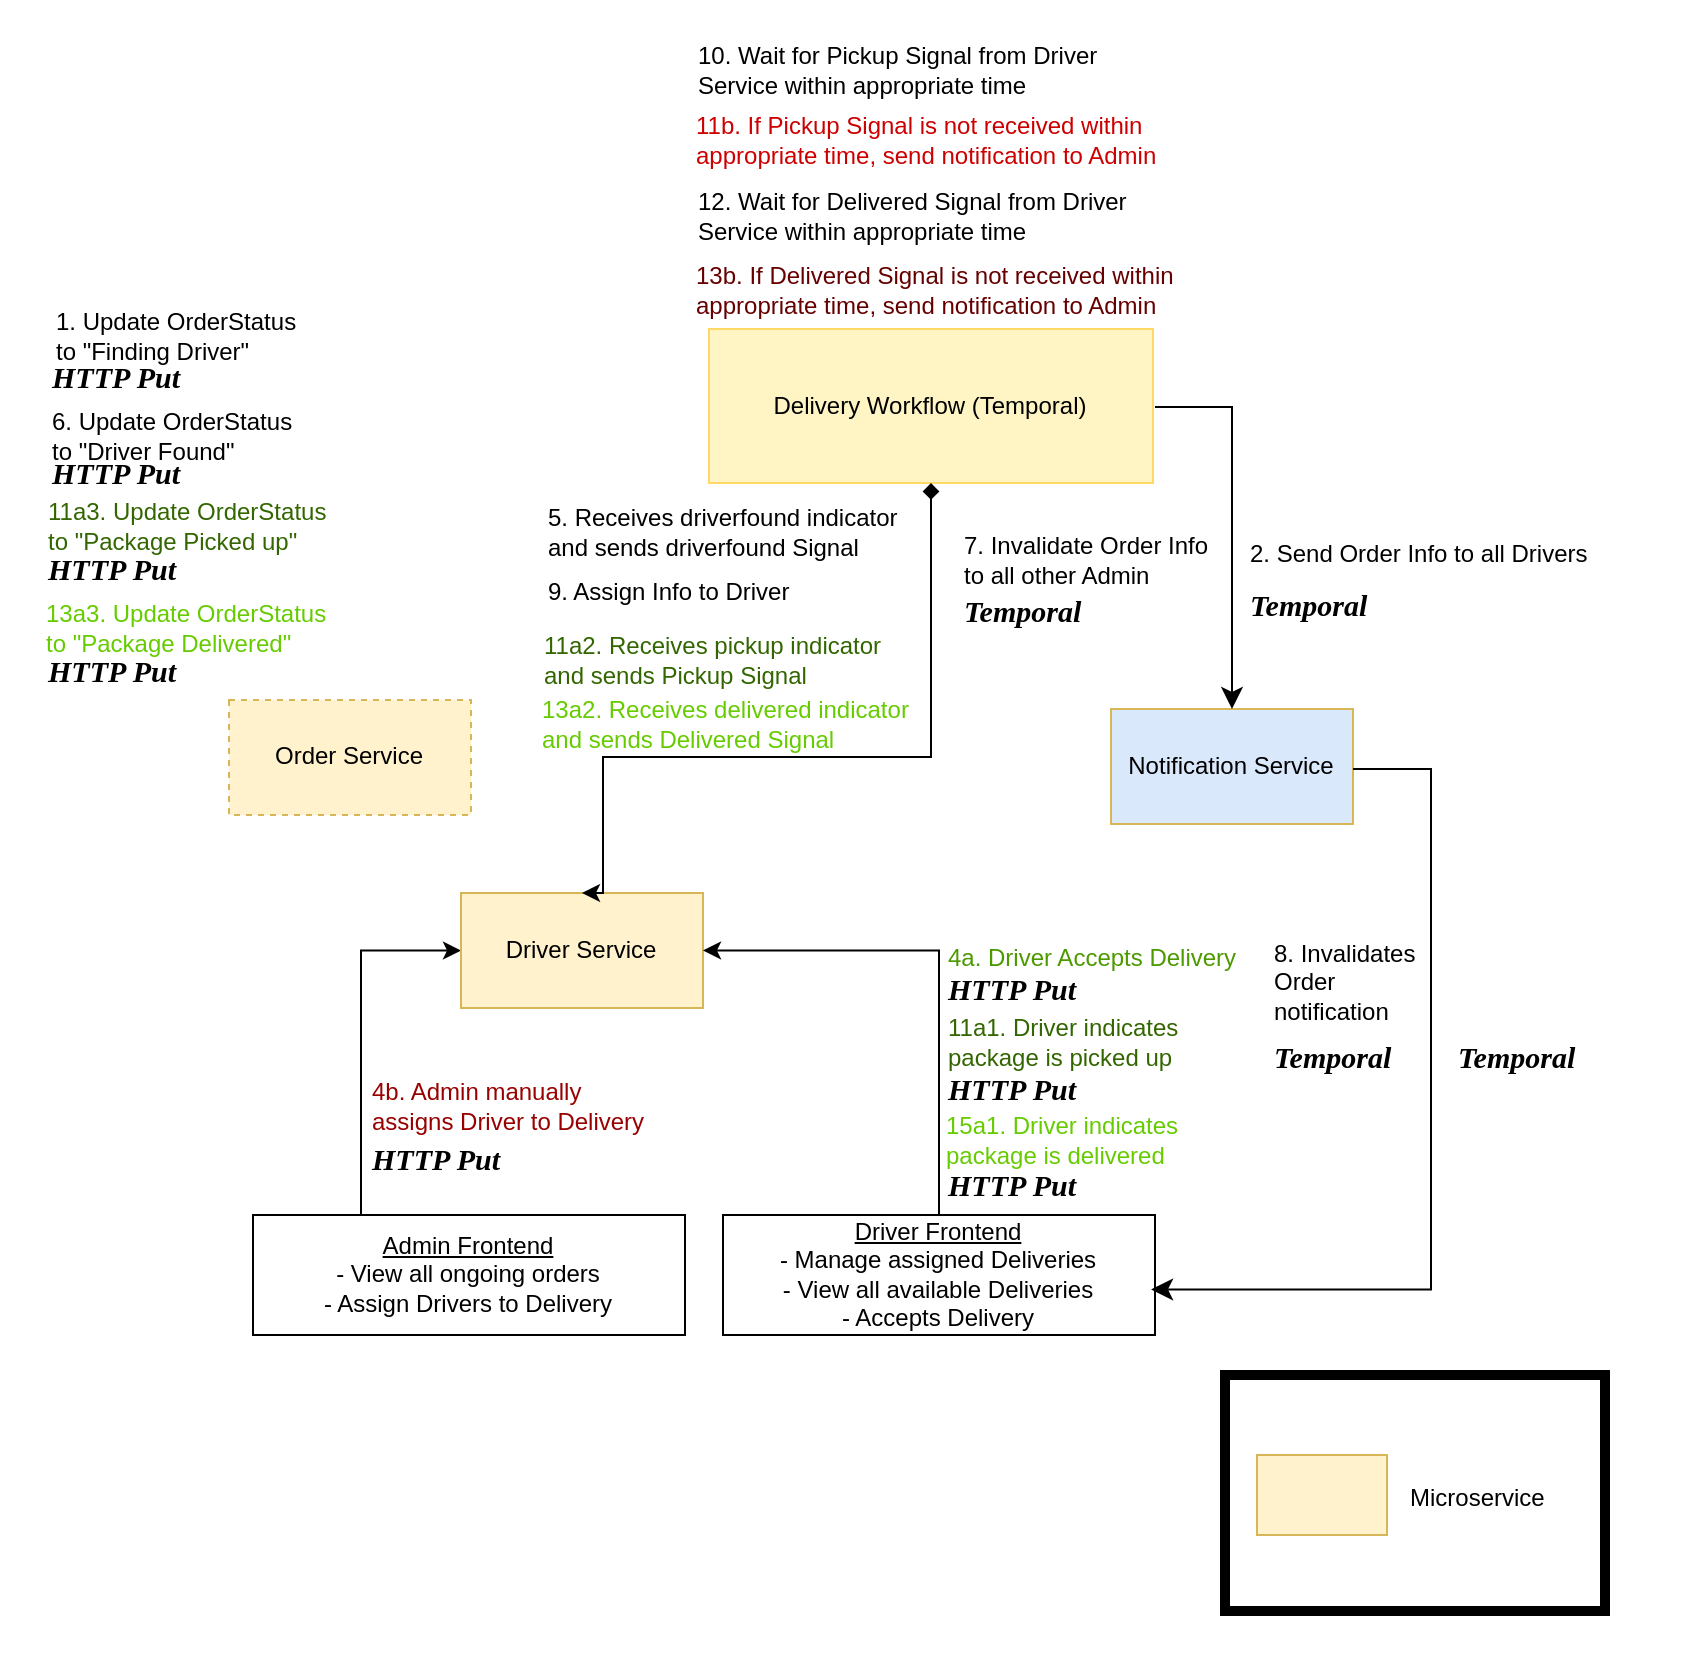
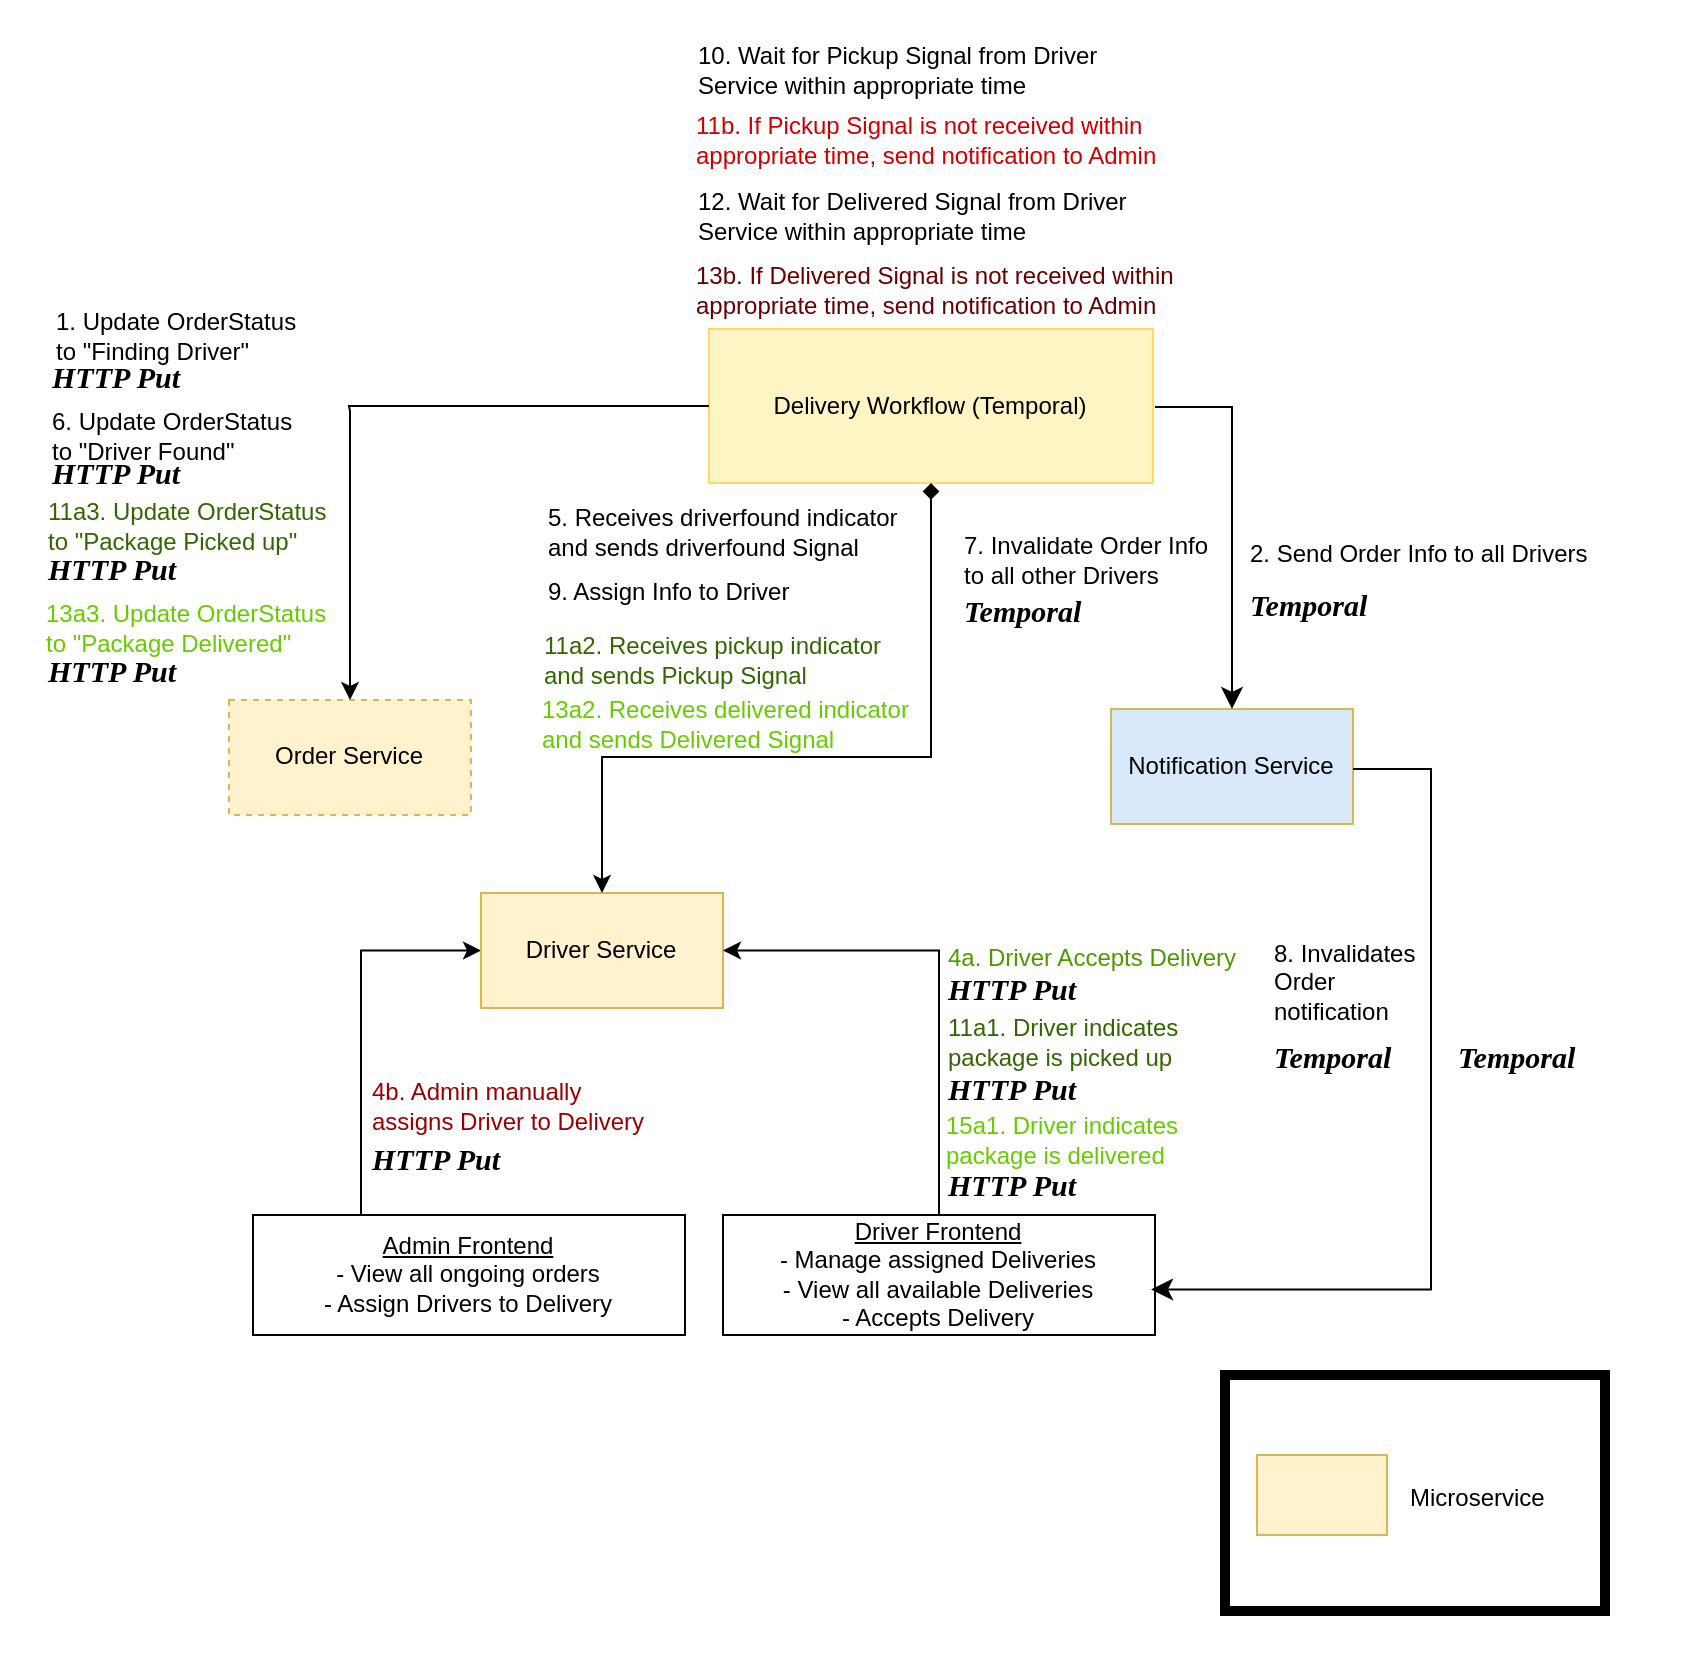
edge "Delivery Workflow (Temporal)" -> "Order Service": added
node "7. Invalidate Order Info to all other Admin": label "7. Invalidate Order Info to all other Admin" -> "7. Invalidate Order Info to all other Drivers"
node "Driver Service": moved (582, 951) -> (602, 951)
